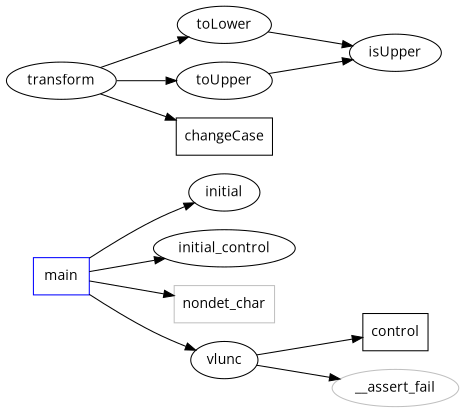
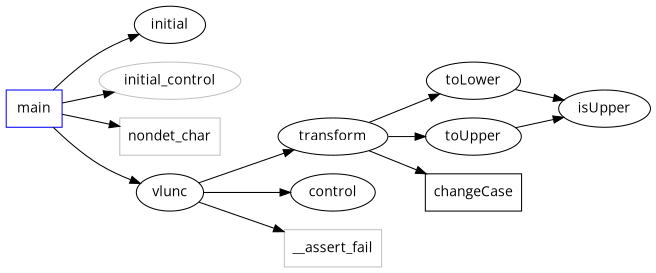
edge "vlunc" -> "transform": added
node "initial_control": color black -> grey
node "control": shape box -> ellipse
node "__assert_fail": shape ellipse -> box
